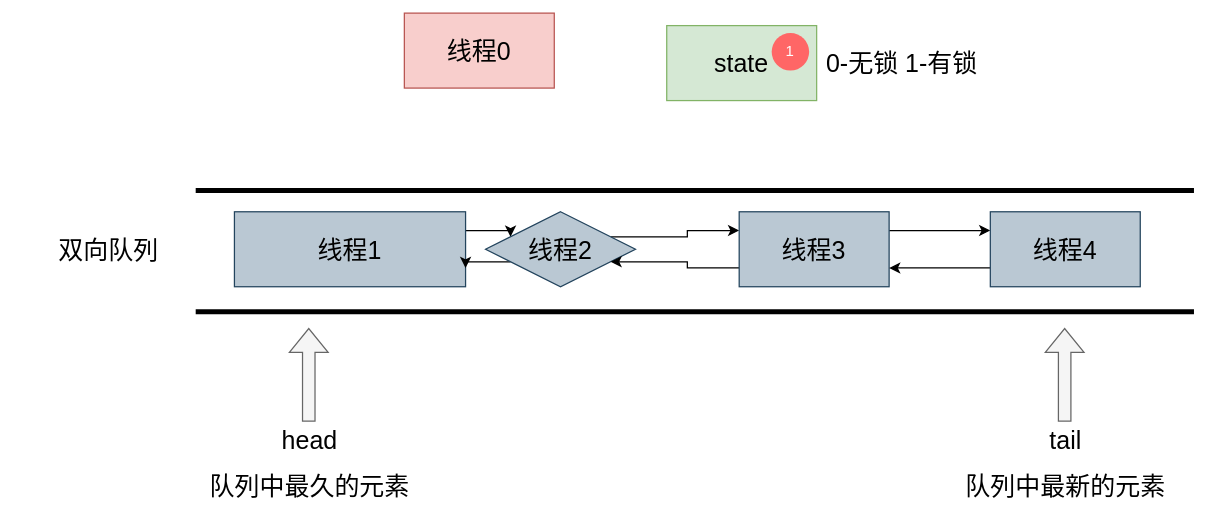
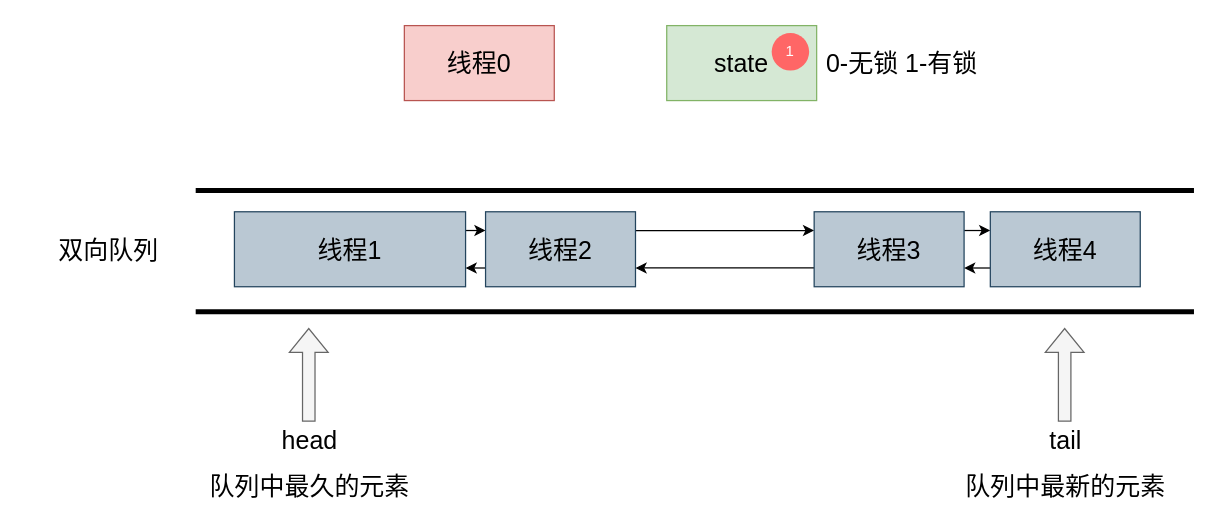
node "线程0": moved (479, 51) -> (479, 63)
node "线程2": shape diamond -> rectangle
node "线程3": moved (814, 249) -> (889, 249)
